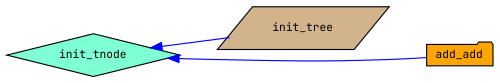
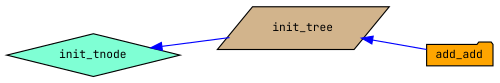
edge "add_add" -> "init_tnode": now "add_add" -> "init_tree"
